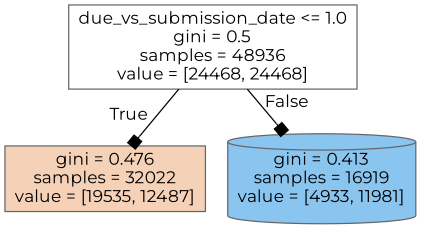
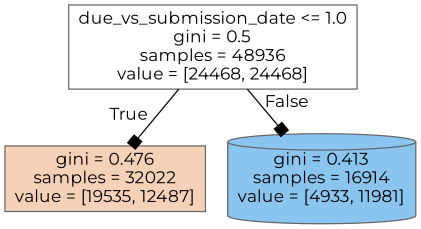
node "gini = 0.413 samples = 16919 value = [4933, 11981]": label "gini = 0.413 samples = 16919 value = [4933, 11981]" -> "gini = 0.413 samples = 16914 value = [4933, 11981]"
